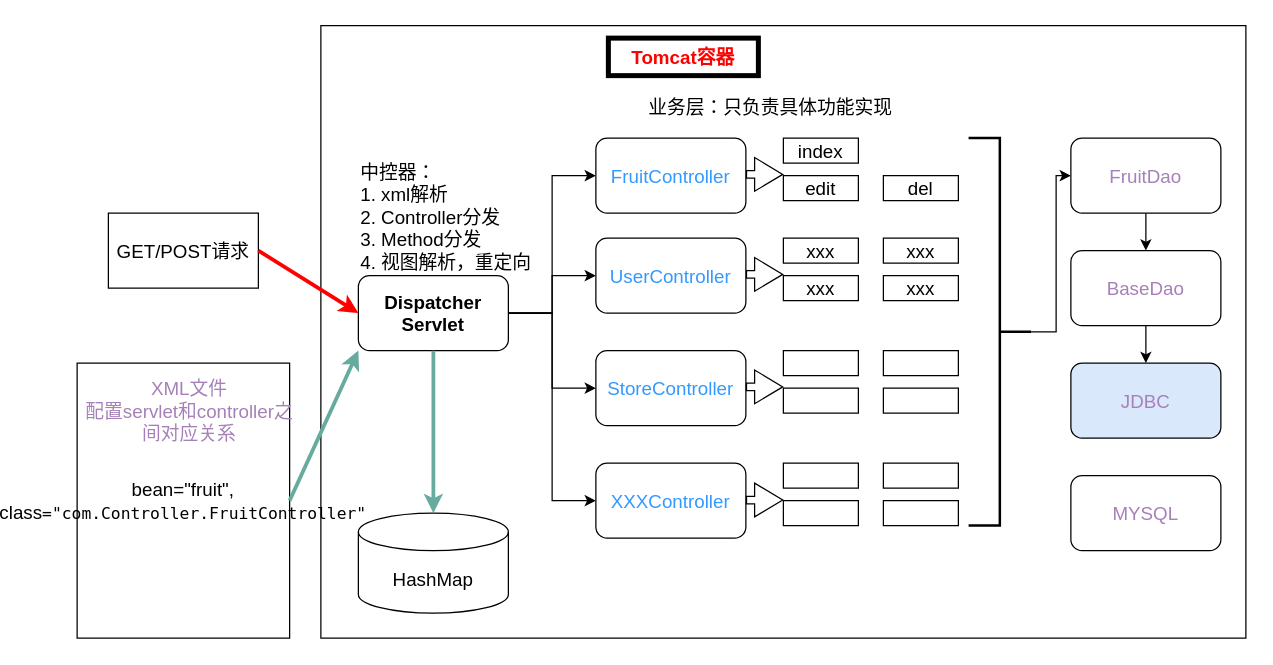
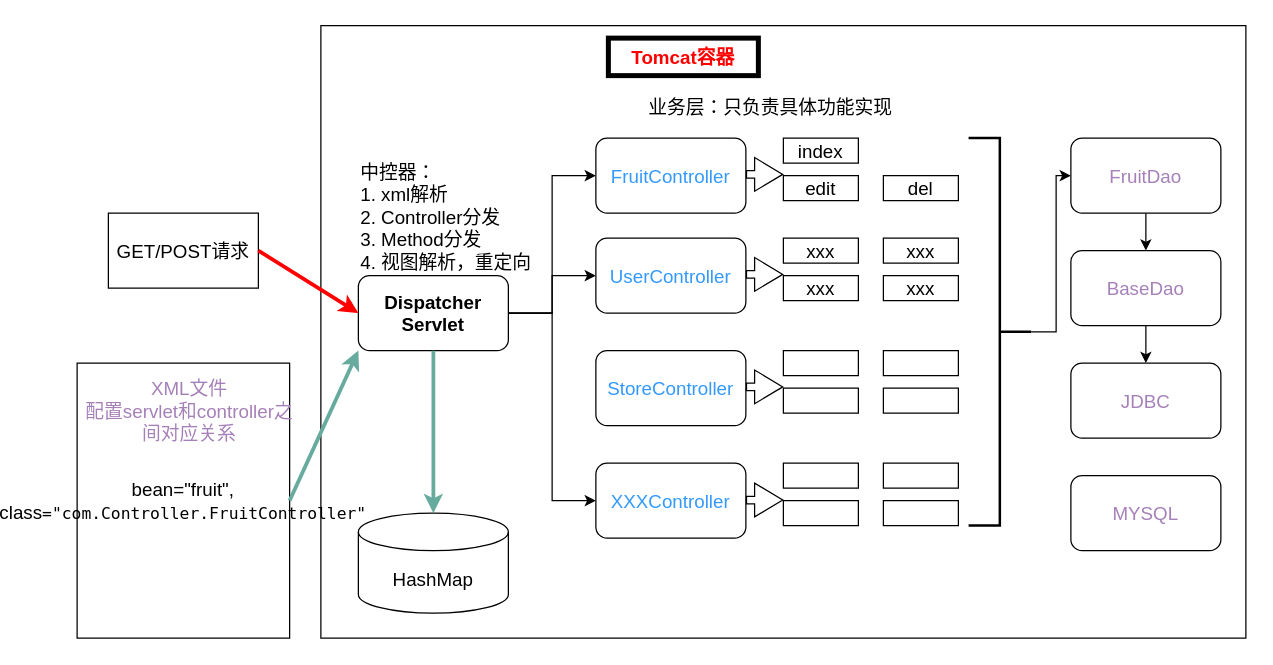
edge "Dispatcher Servlet" -> "StoreController": removed
node "JDBC": fillcolor #dae8fc -> #ffffff
